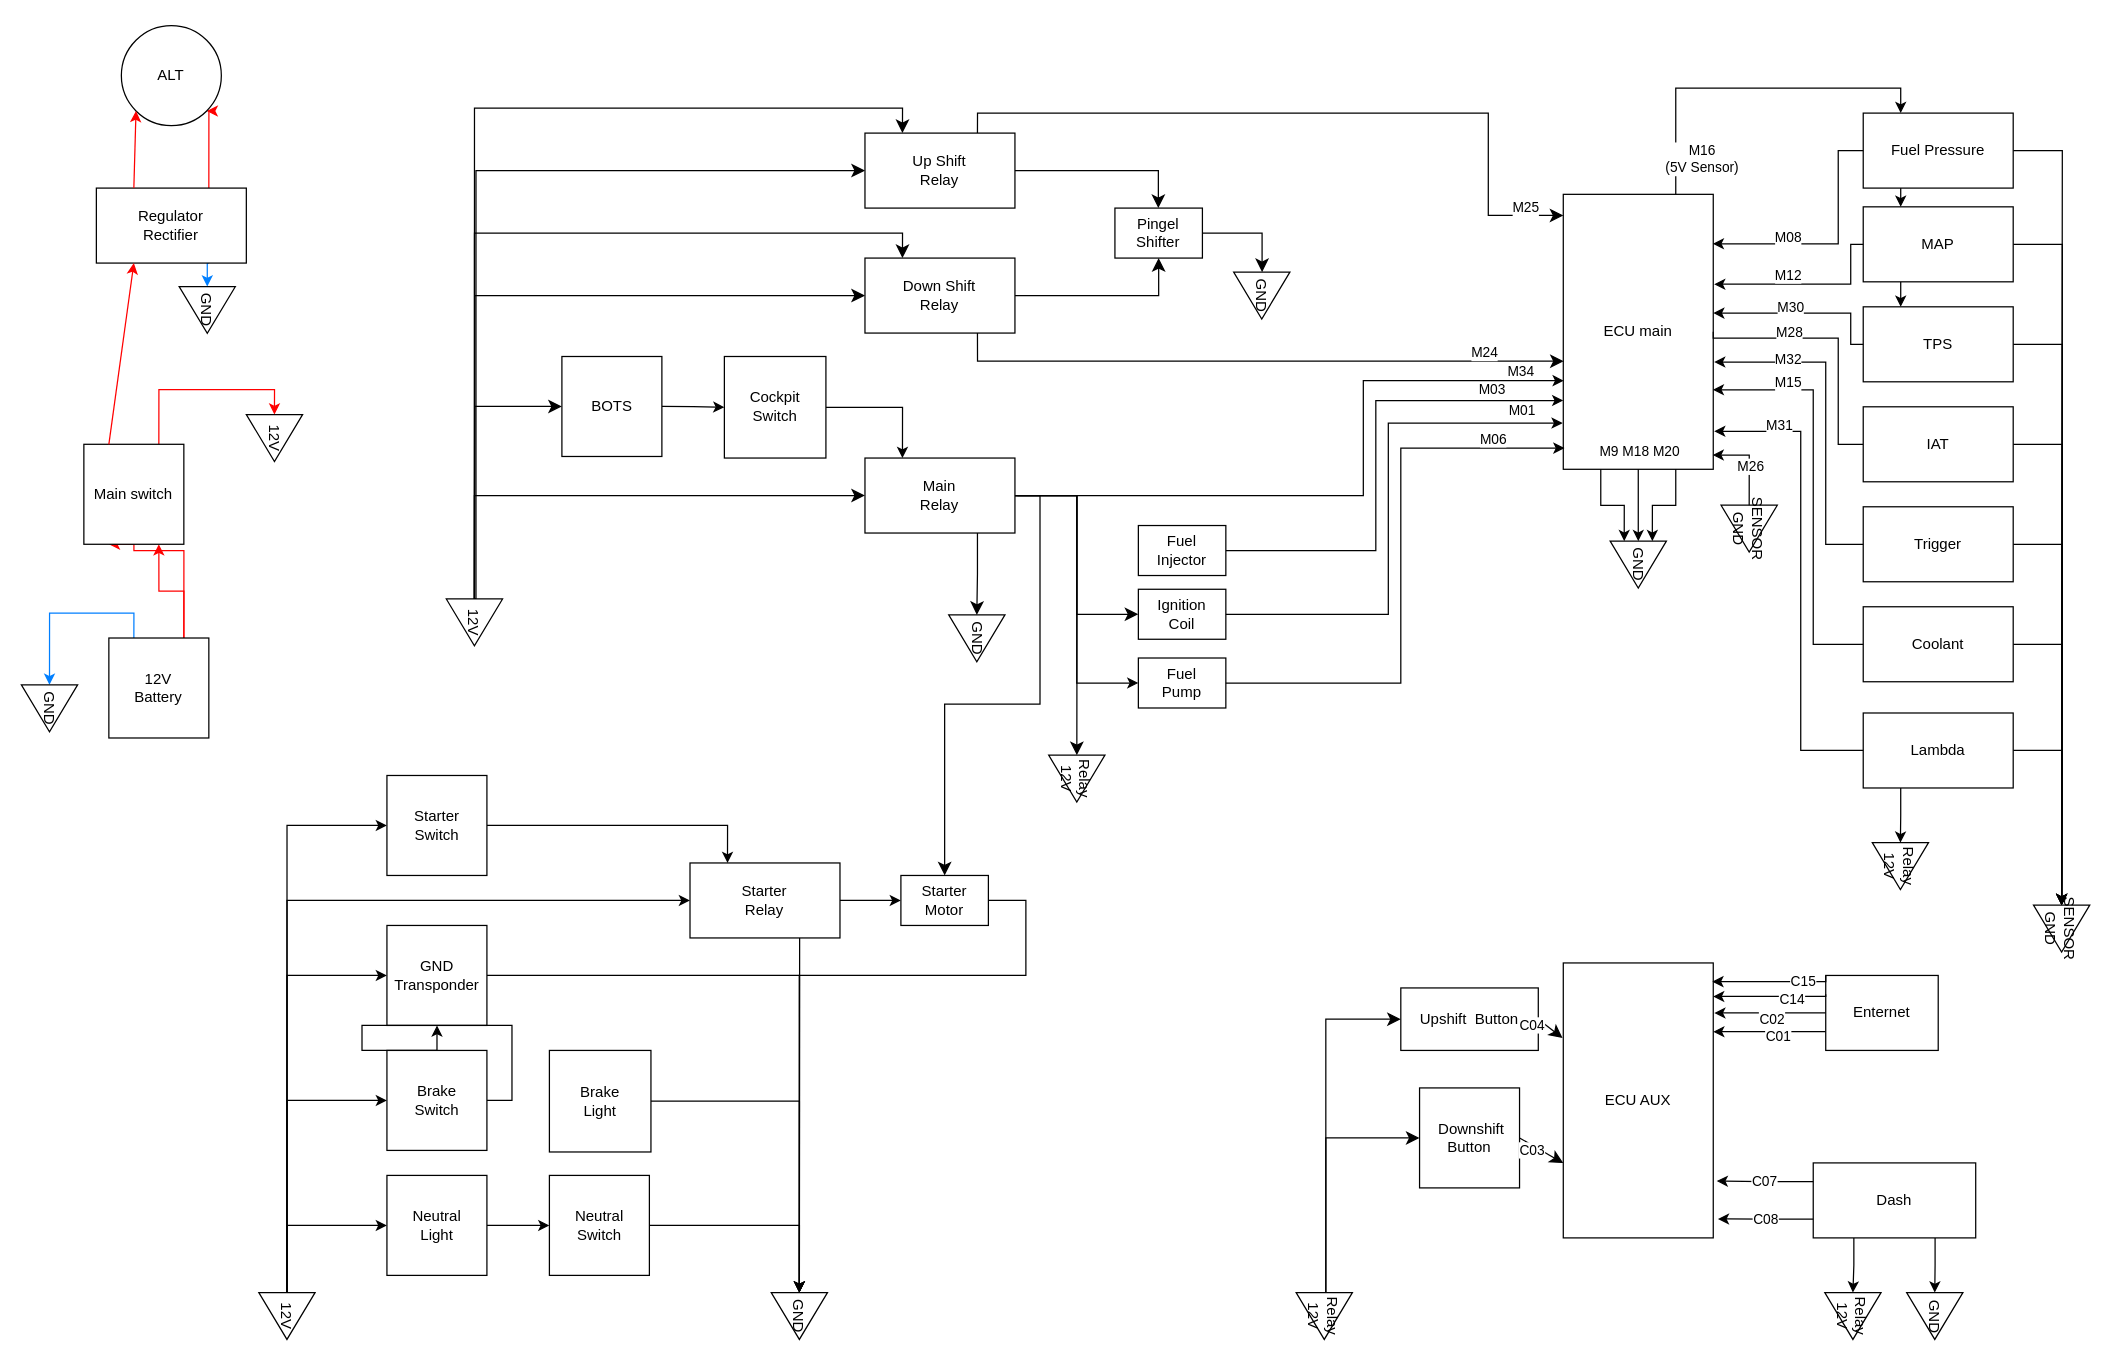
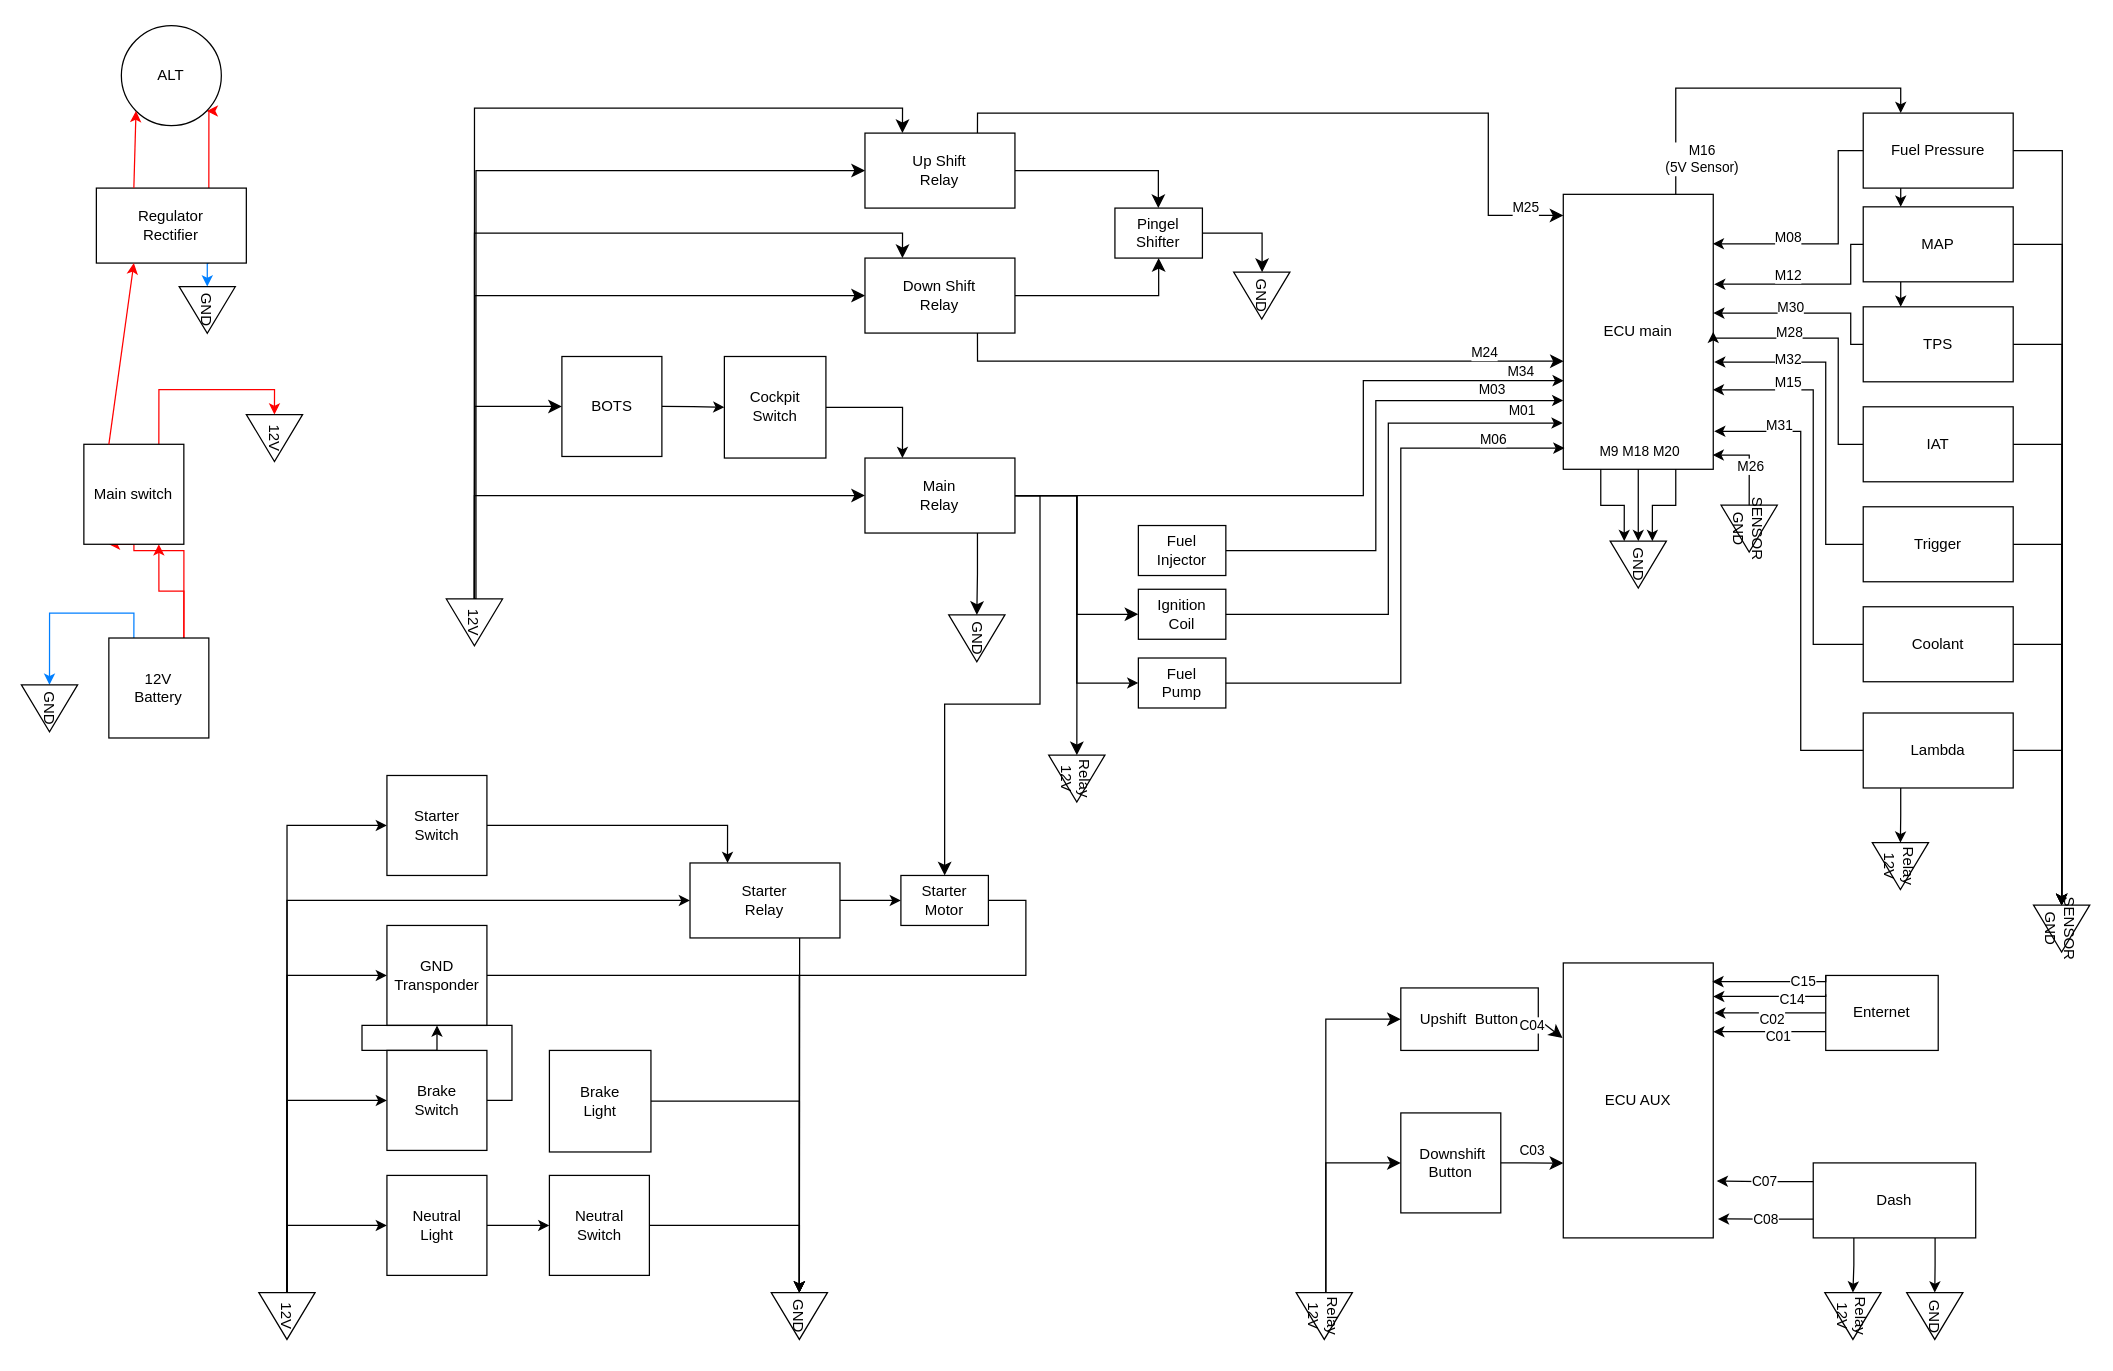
edge "ECU main" -- "IAT": arrowhead none -> classic
node "Downshift Button": moved (1469, 1138) -> (1451, 1163)
